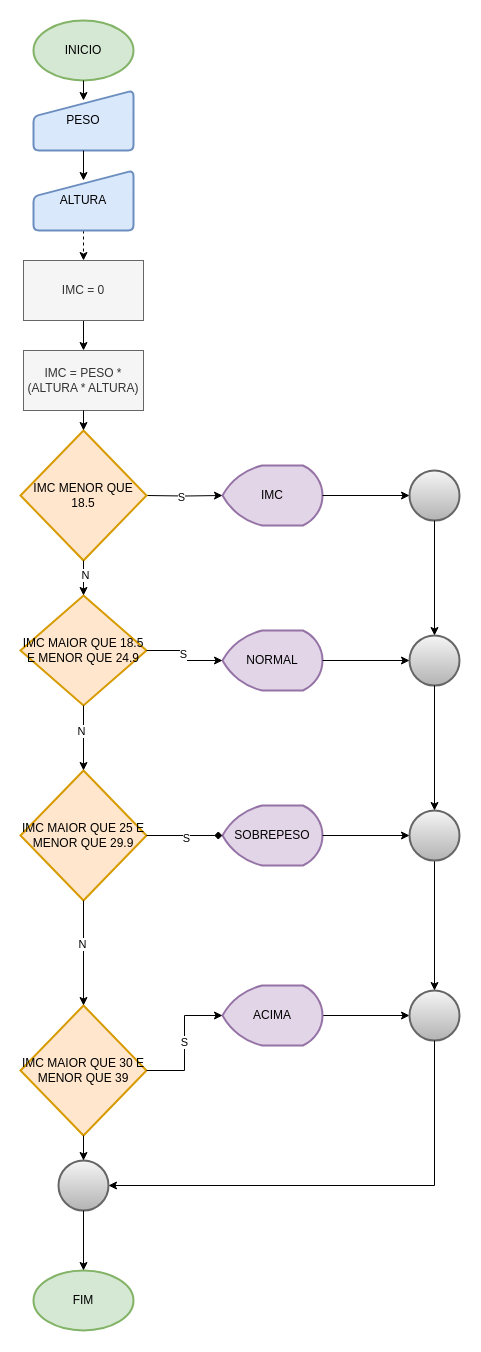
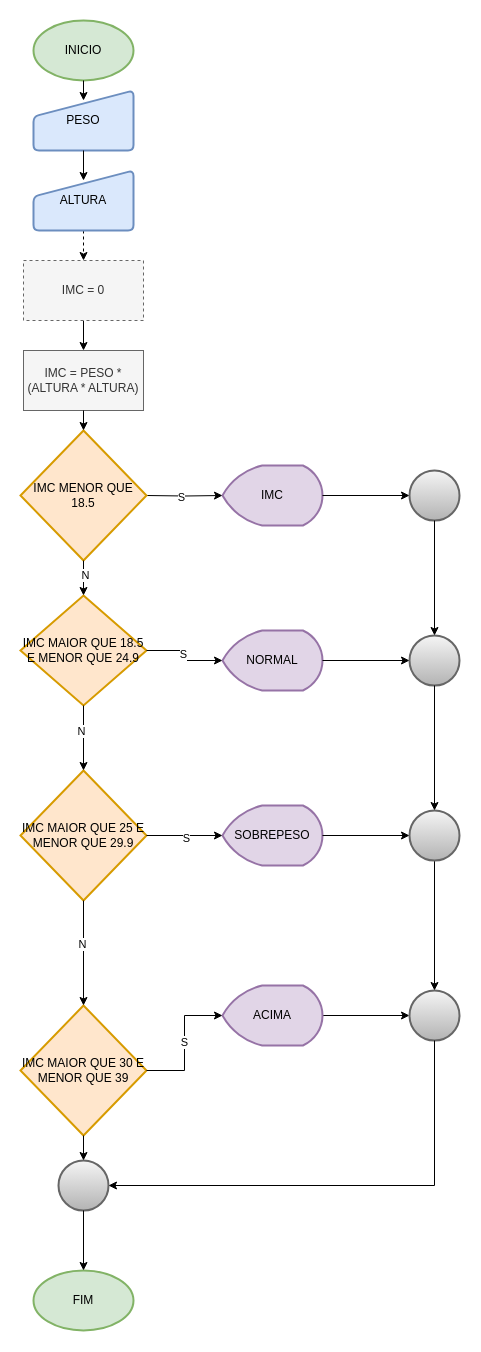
node "IMC = 0": style solid -> dashed
edge "IMC MAIOR QUE 25 E MENOR QUE 29.9" -> "SOBREPESO": arrowhead diamond -> classic
